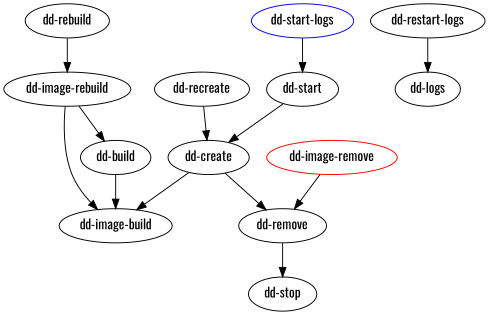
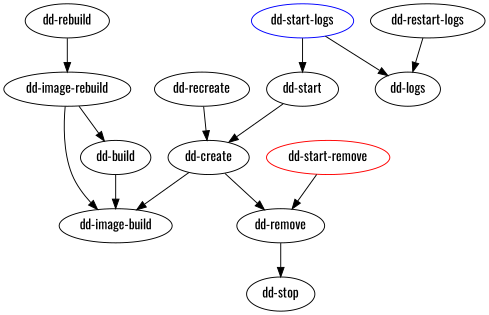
edge "dd-start-logs" -> "dd-logs": added
node "dd-image-remove": label "dd-image-remove" -> "dd-start-remove"
